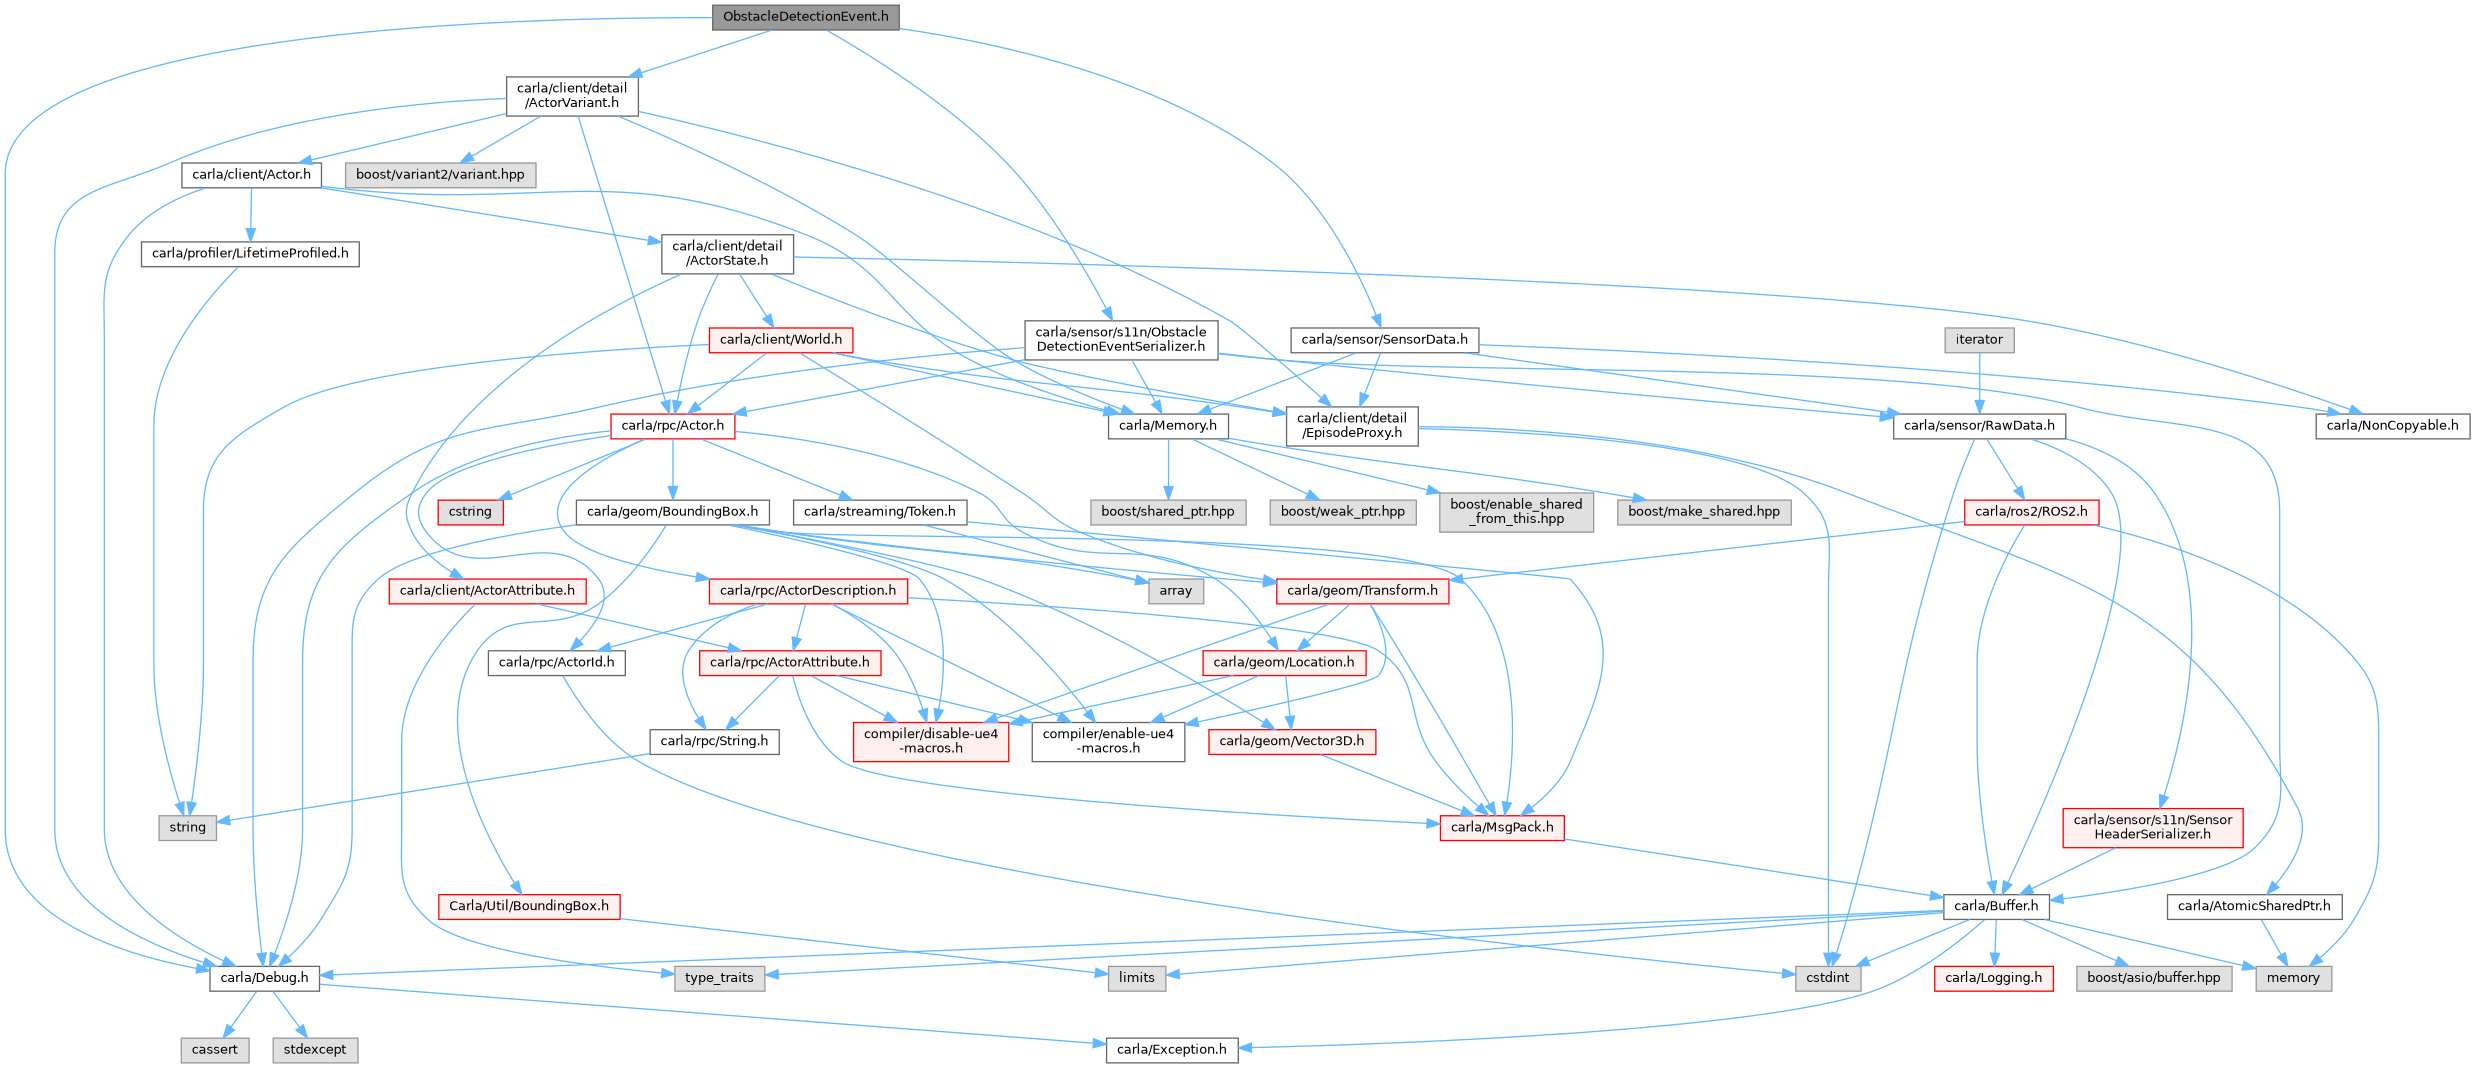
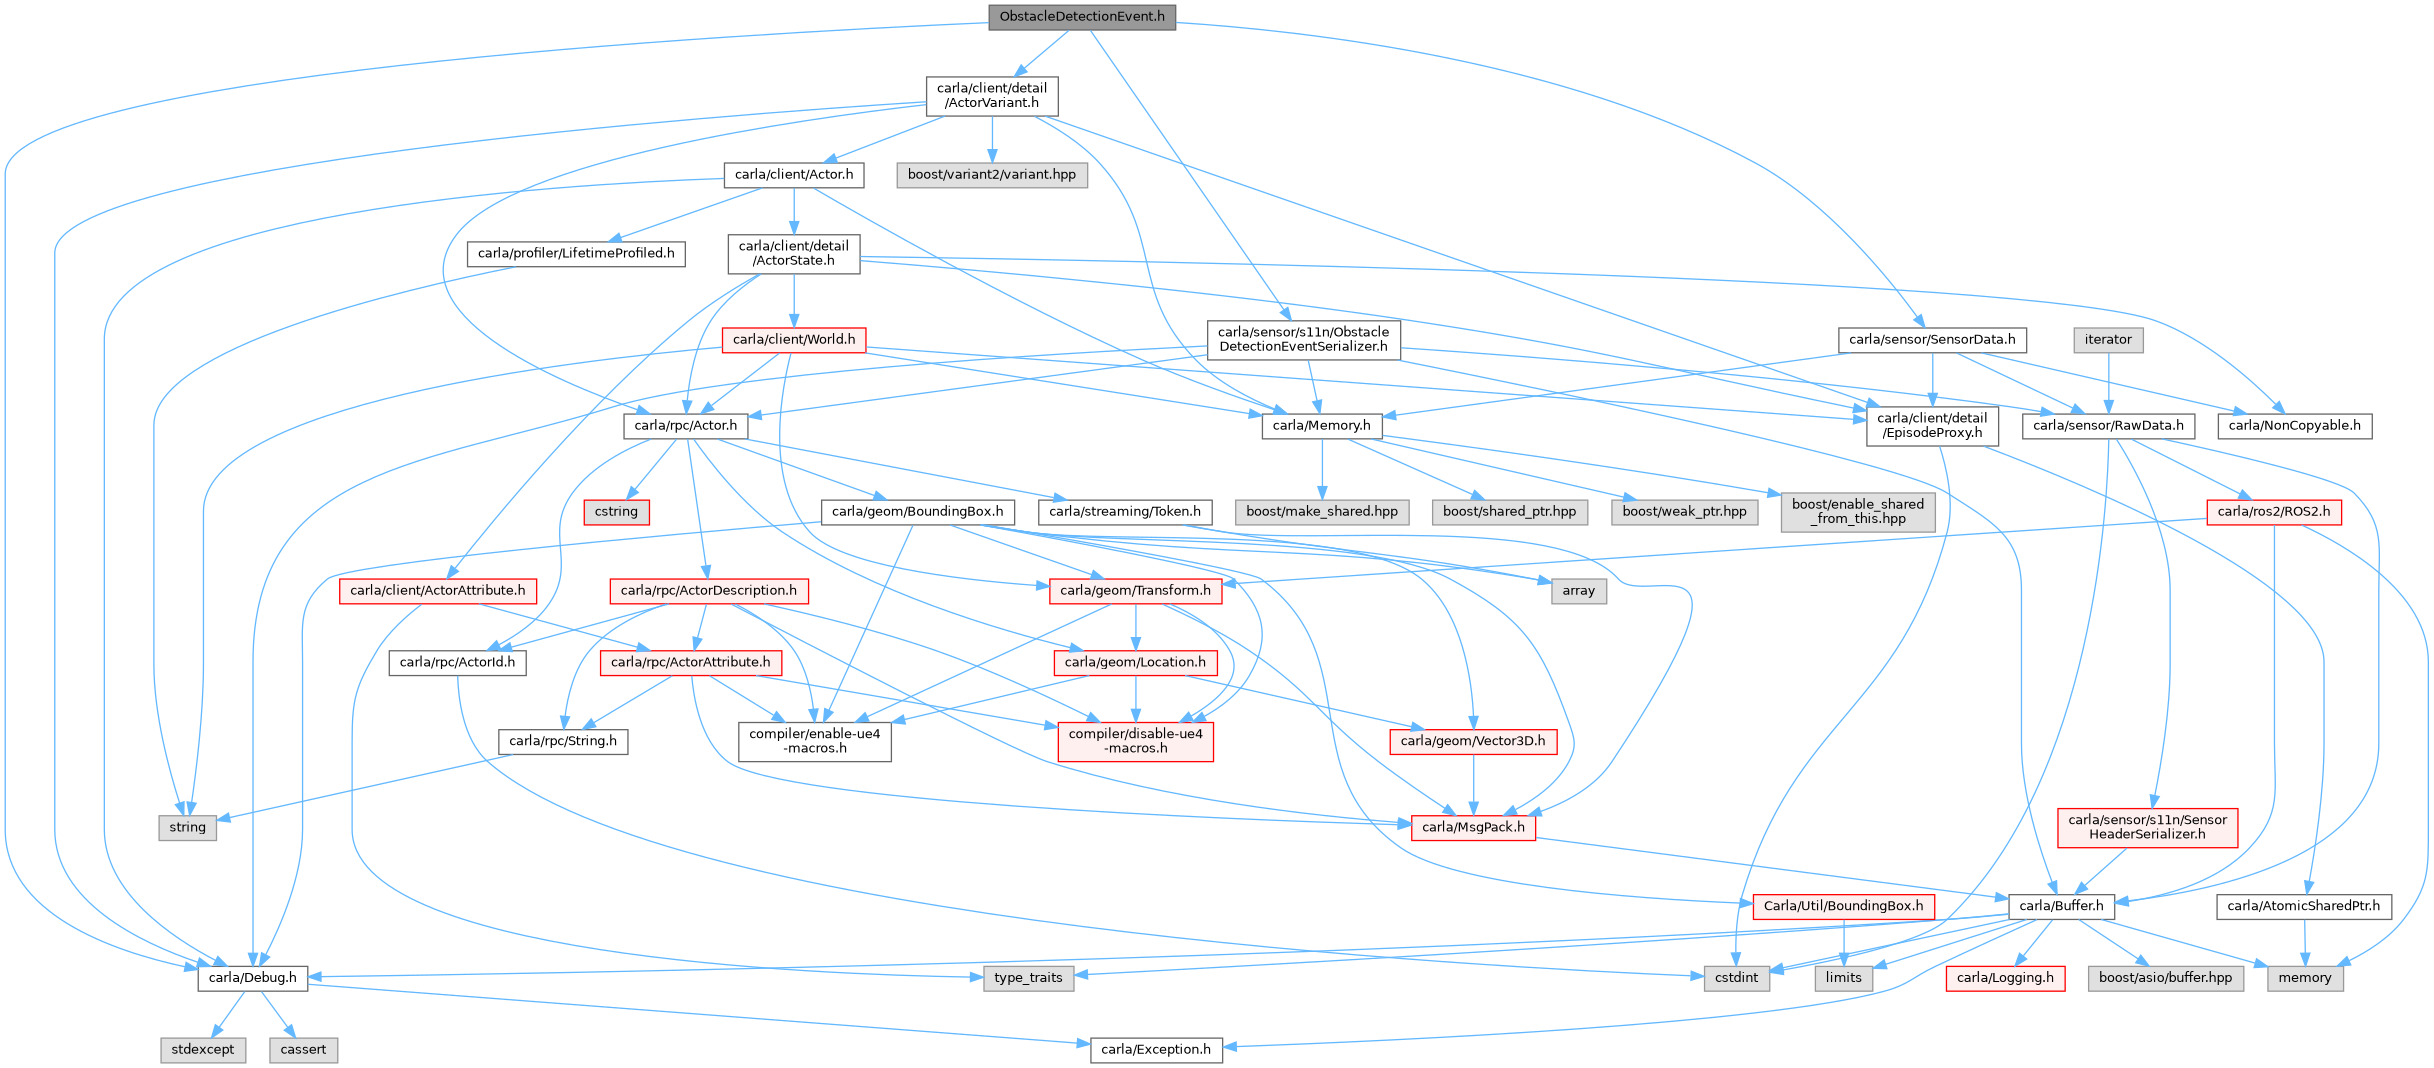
node "carla/rpc/Actor.h": color red -> grey40
edge "carla/rpc/Actor.h" -> "carla/Debug.h": removed
